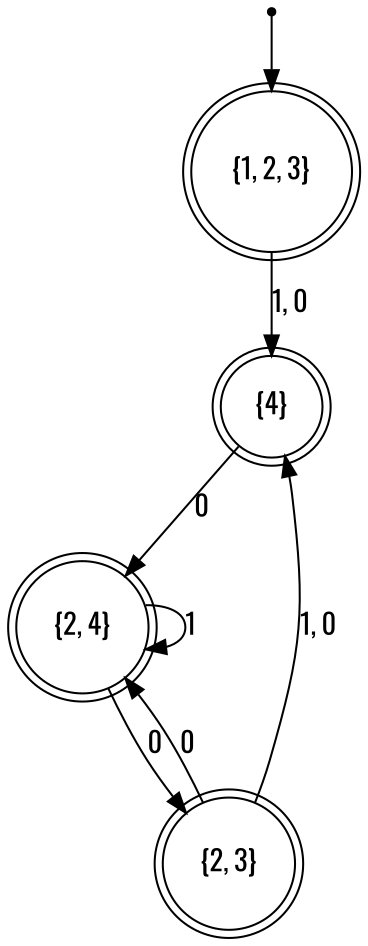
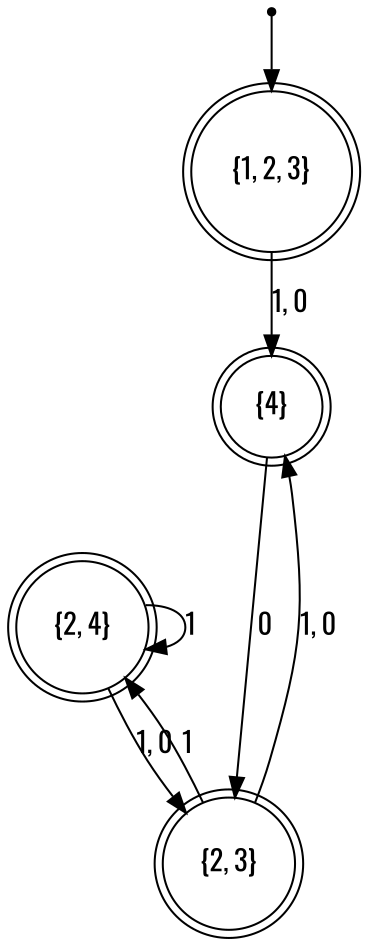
edge "{4}" -> "{2, 4}": now "{4}" -> "{2, 3}"
edge "{2, 4}" -> "{2, 3}": label "0" -> "1, 0"
edge "{2, 3}" -> "{2, 4}": label "0" -> "1"
